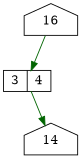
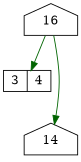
edge "3" -> "14": now "16" -> "14"
